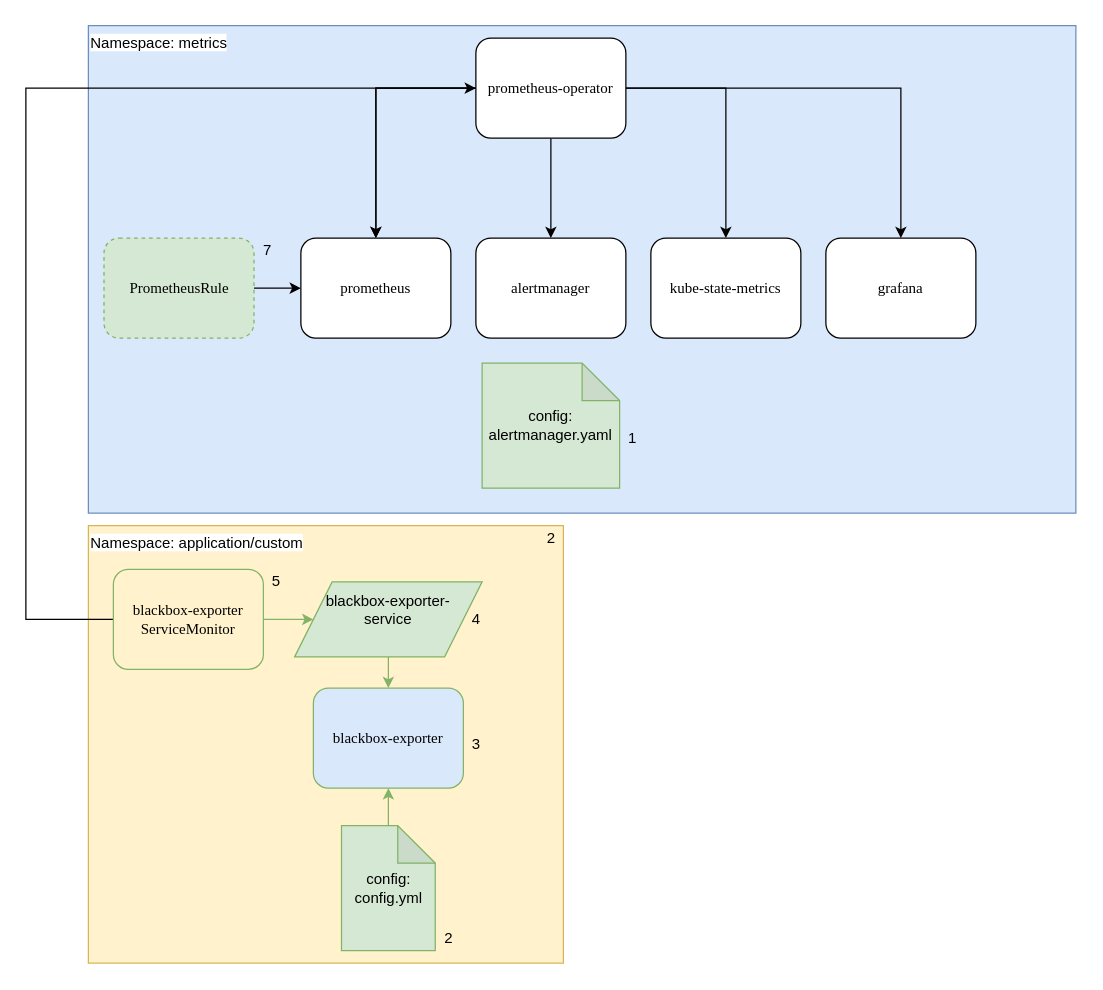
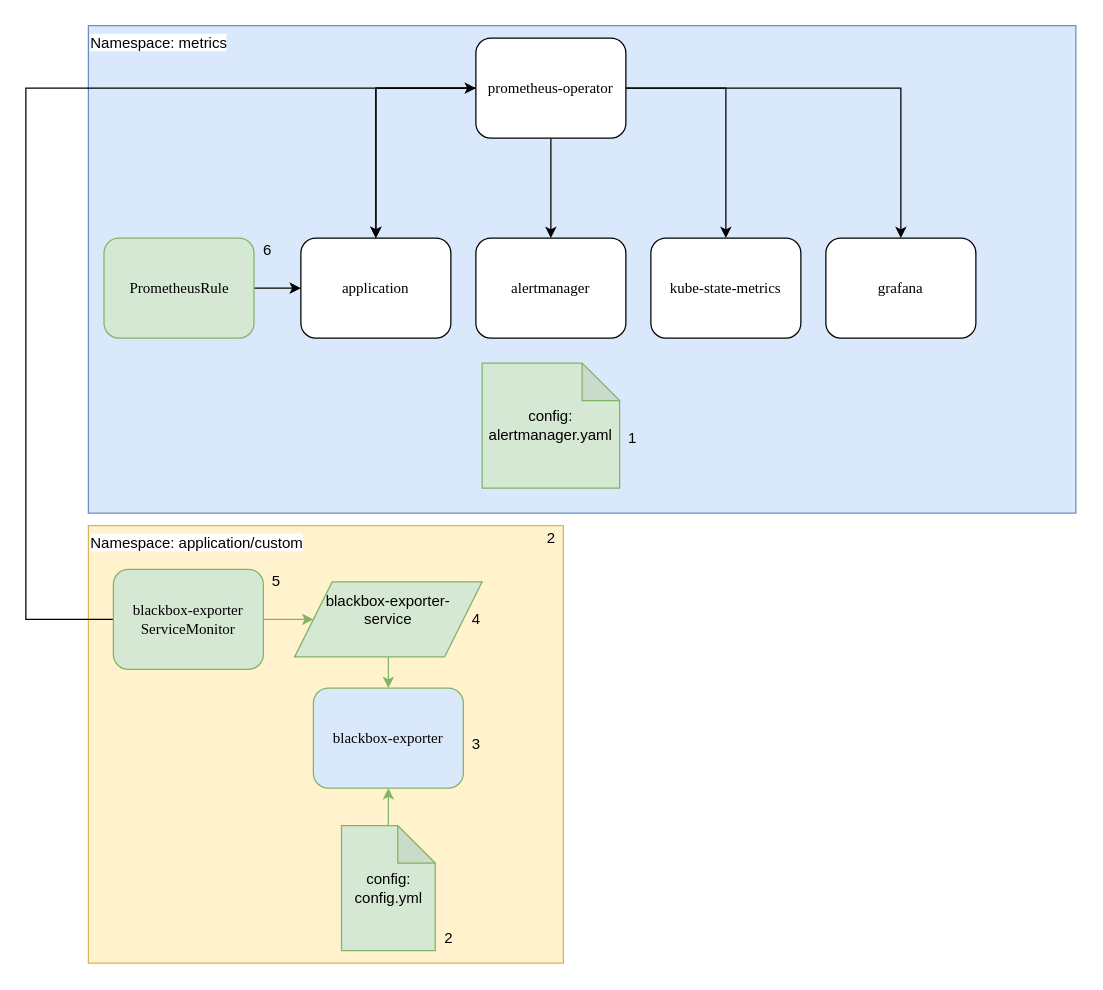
node "7": label "7" -> "6"
node "PrometheusRule": style dashed -> solid
node "prometheus": label "prometheus" -> "application"
node "blackbox-exporter ServiceMonitor": fillcolor #fff2cc -> #d5e8d4
